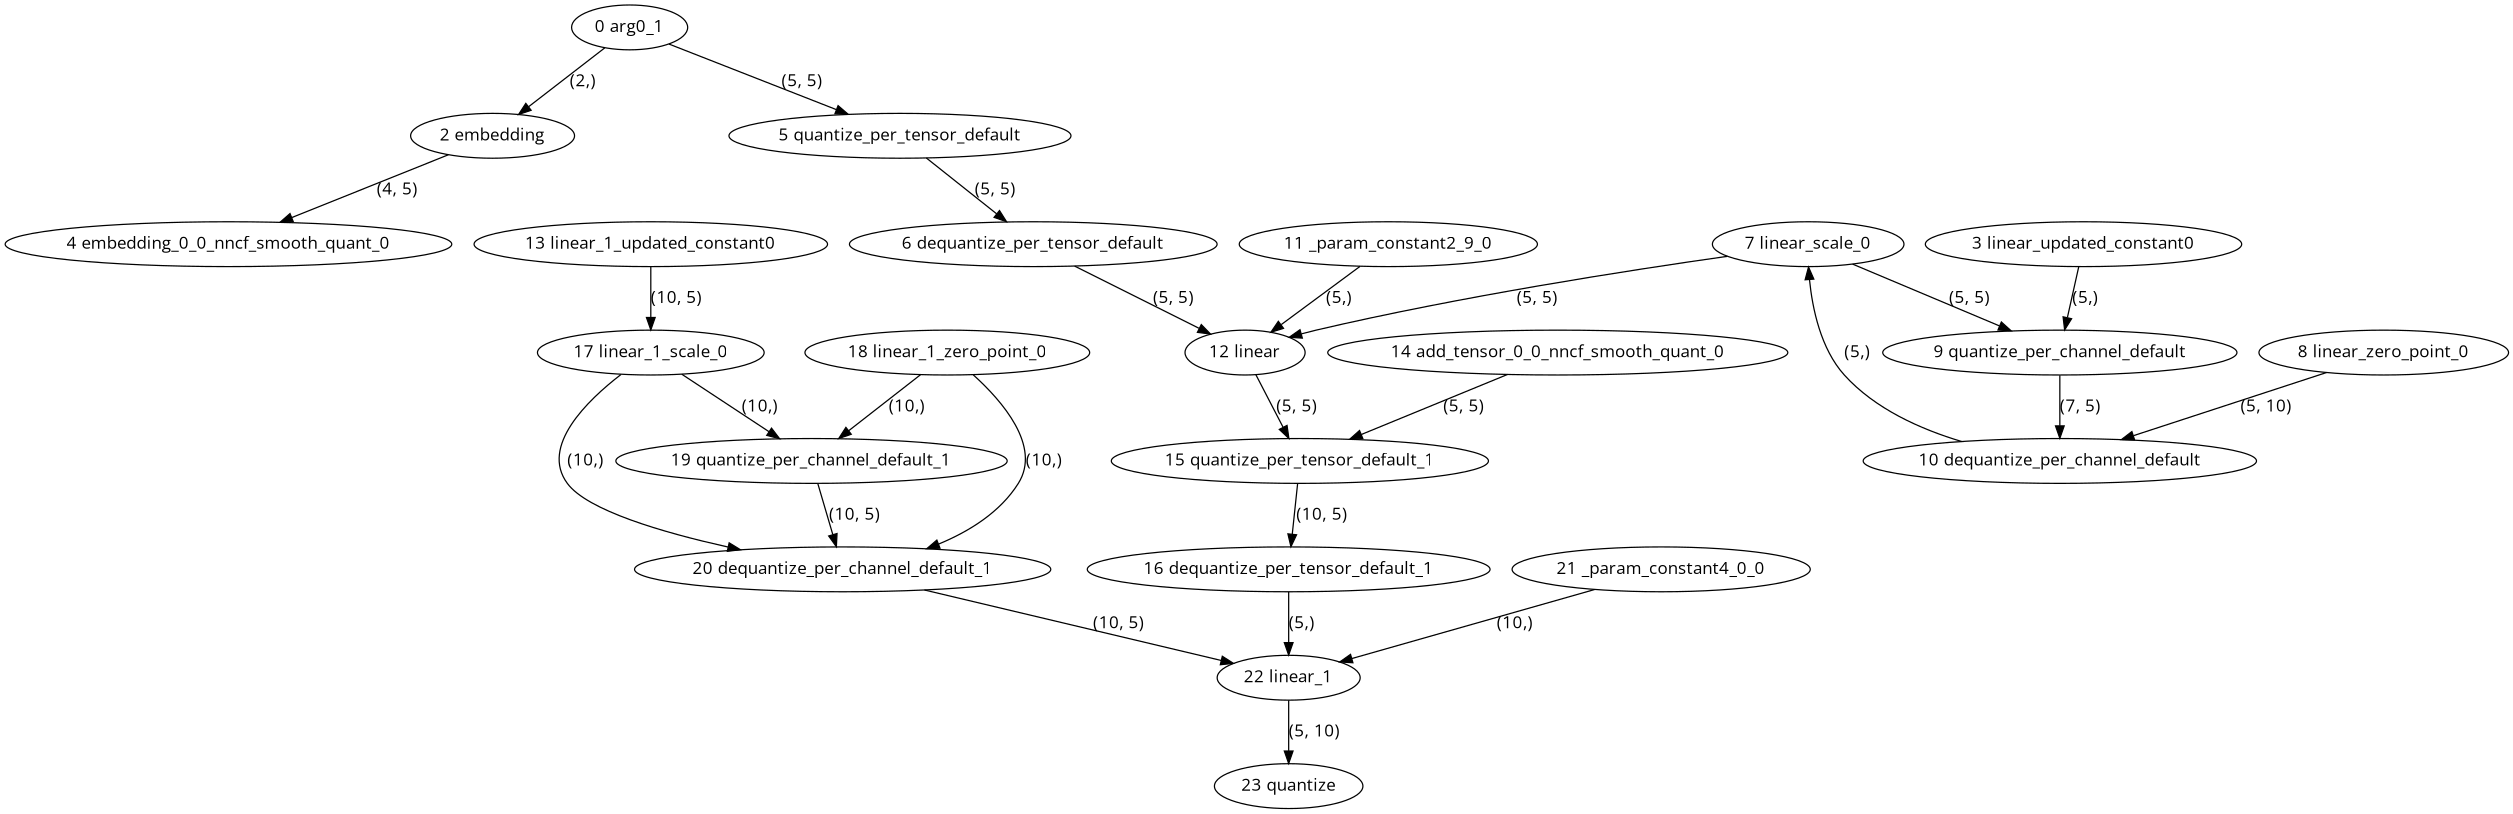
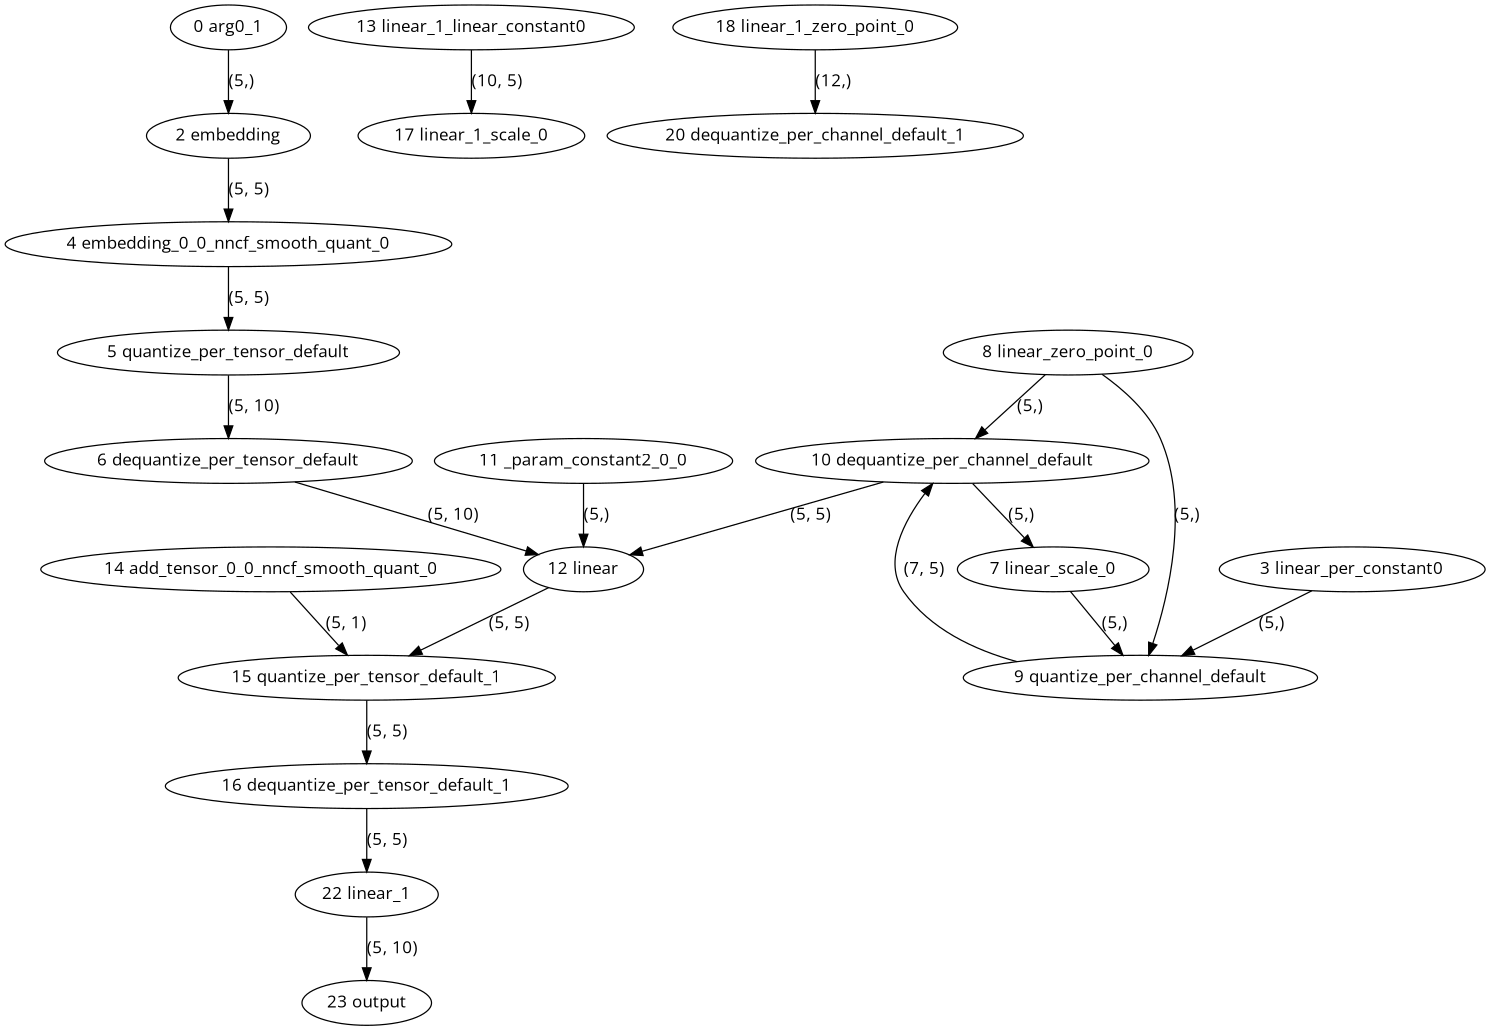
edge "0 arg0_1" -> "5 quantize_per_tensor_default": now "4 embedding_0_0_nncf_smooth_quant_0" -> "5 quantize_per_tensor_default"
edge "0 arg0_1" -> "2 embedding": label "(2,)" -> "(5,)"
edge "2 embedding" -> "4 embedding_0_0_nncf_smooth_quant_0": label "(4, 5)" -> "(5, 5)"
edge "5 quantize_per_tensor_default" -> "6 dequantize_per_tensor_default": label "(5, 5)" -> "(5, 10)"
node "13 linear_1_updated_constant0": label "13 linear_1_updated_constant0" -> "13 linear_1_linear_constant0"
node "11 _param_constant2_9_0": label "11 _param_constant2_9_0" -> "11 _param_constant2_0_0"
node "3 linear_updated_constant0": label "3 linear_updated_constant0" -> "3 linear_per_constant0"
edge "7 linear_scale_0" -> "12 linear": now "10 dequantize_per_channel_default" -> "12 linear"
edge "6 dequantize_per_tensor_default" -> "12 linear": label "(5, 5)" -> "(5, 10)"
edge "7 linear_scale_0" -> "9 quantize_per_channel_default": label "(5, 5)" -> "(5,)"
edge "14 add_tensor_0_0_nncf_smooth_quant_0" -> "15 quantize_per_tensor_default_1": label "(5, 5)" -> "(5, 1)"
edge "8 linear_zero_point_0" -> "10 dequantize_per_channel_default": label "(5, 10)" -> "(5,)"
node "19 quantize_per_channel_default_1": removed
edge "18 linear_1_zero_point_0" -> "20 dequantize_per_channel_default_1": label "(10,)" -> "(12,)"
edge "17 linear_1_scale_0" -> "20 dequantize_per_channel_default_1": removed, label "(10,)"
edge "8 linear_zero_point_0" -> "9 quantize_per_channel_default": added, label "(5,)"
edge "15 quantize_per_tensor_default_1" -> "16 dequantize_per_tensor_default_1": label "(10, 5)" -> "(5, 5)"
node "21 _param_constant4_0_0": removed
edge "16 dequantize_per_tensor_default_1" -> "22 linear_1": label "(5,)" -> "(5, 5)"
edge "20 dequantize_per_channel_default_1" -> "22 linear_1": removed, label "(10, 5)"
node "23 quantize": label "23 quantize" -> "23 output"
